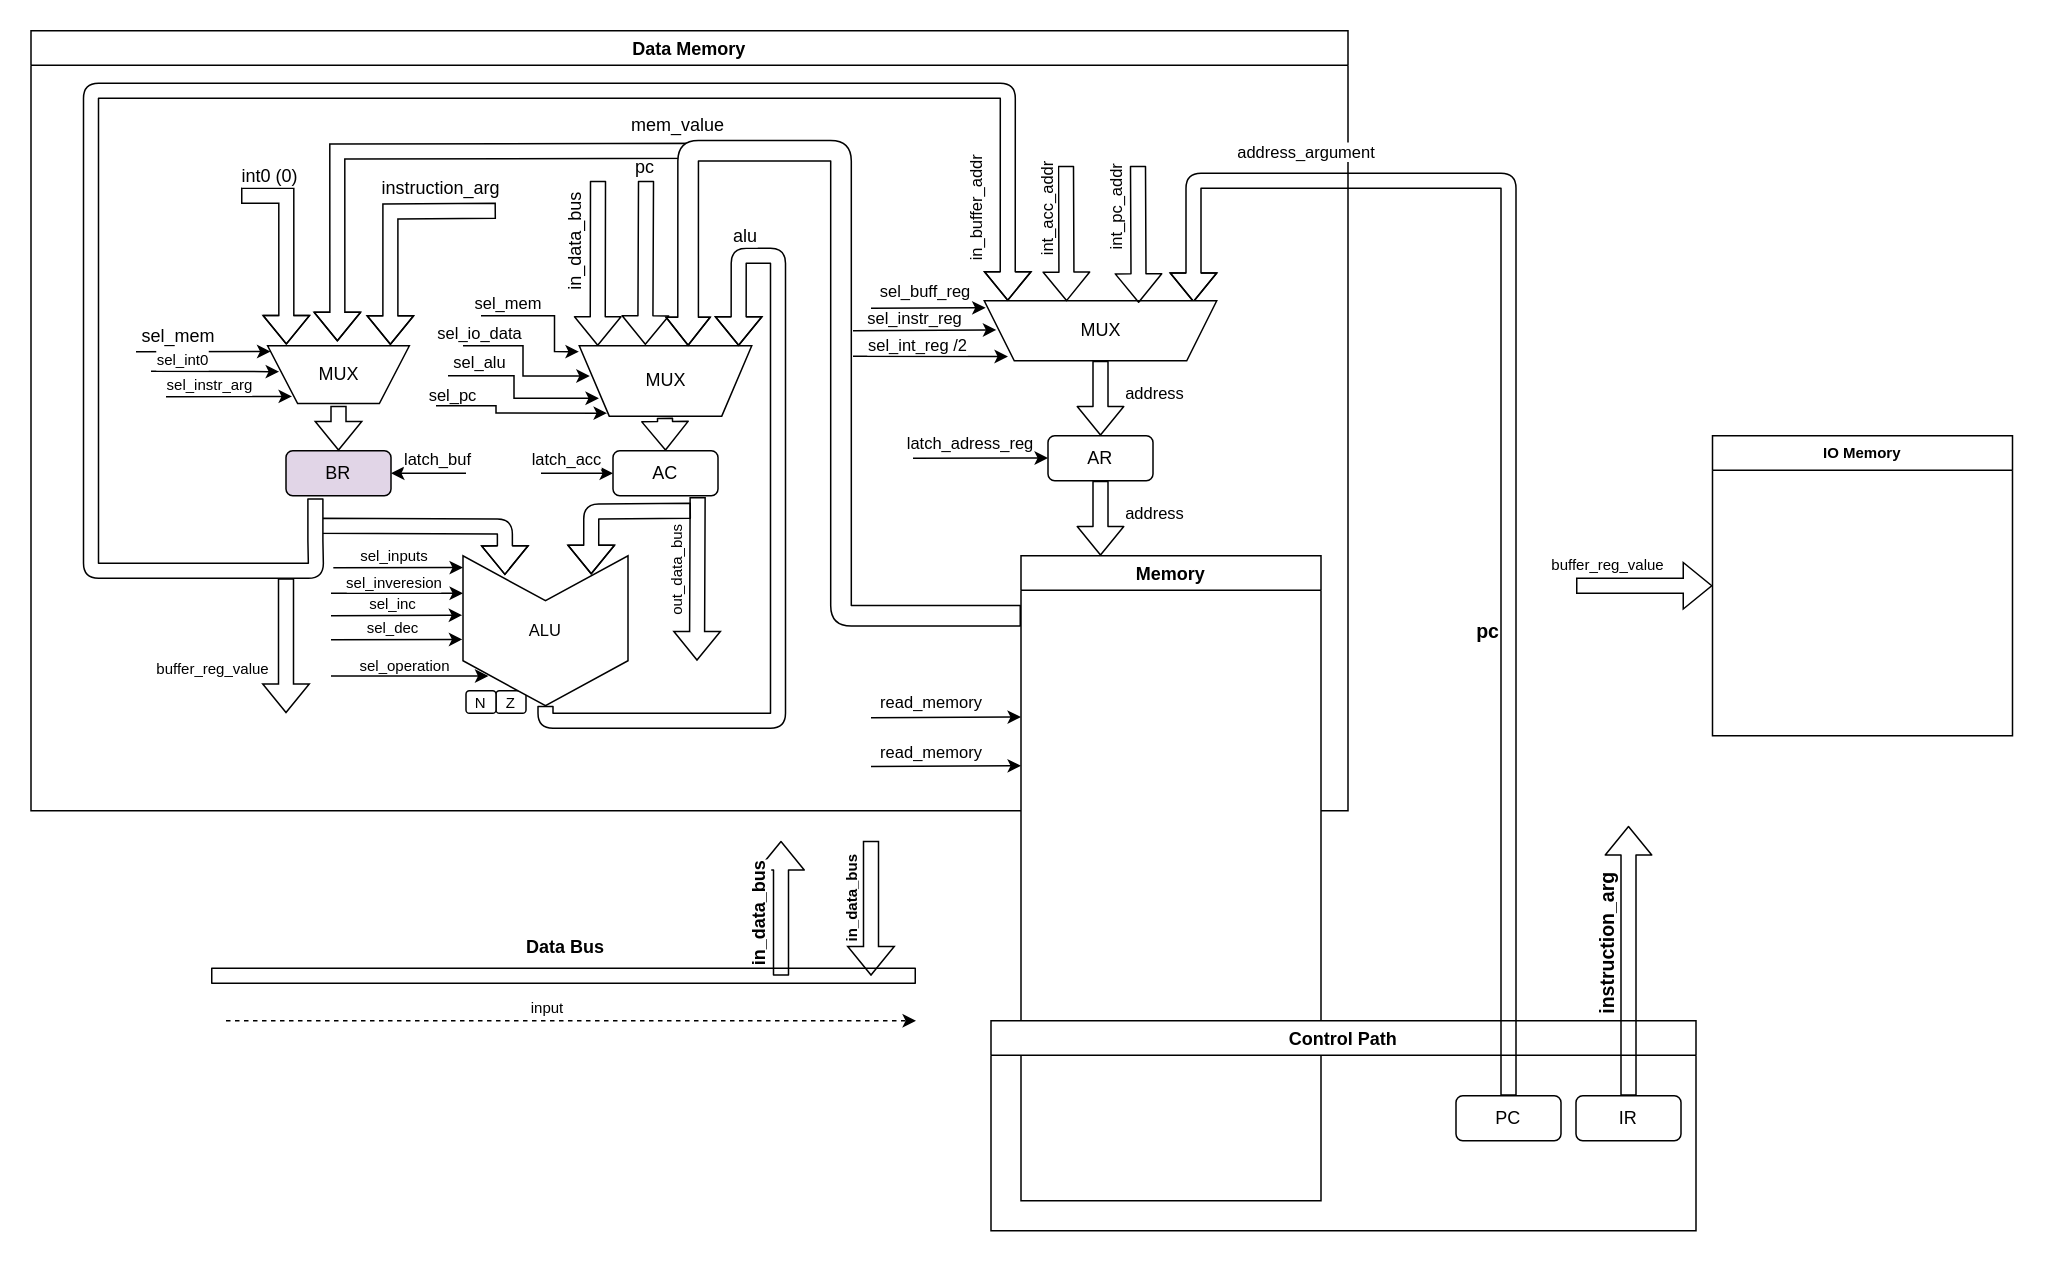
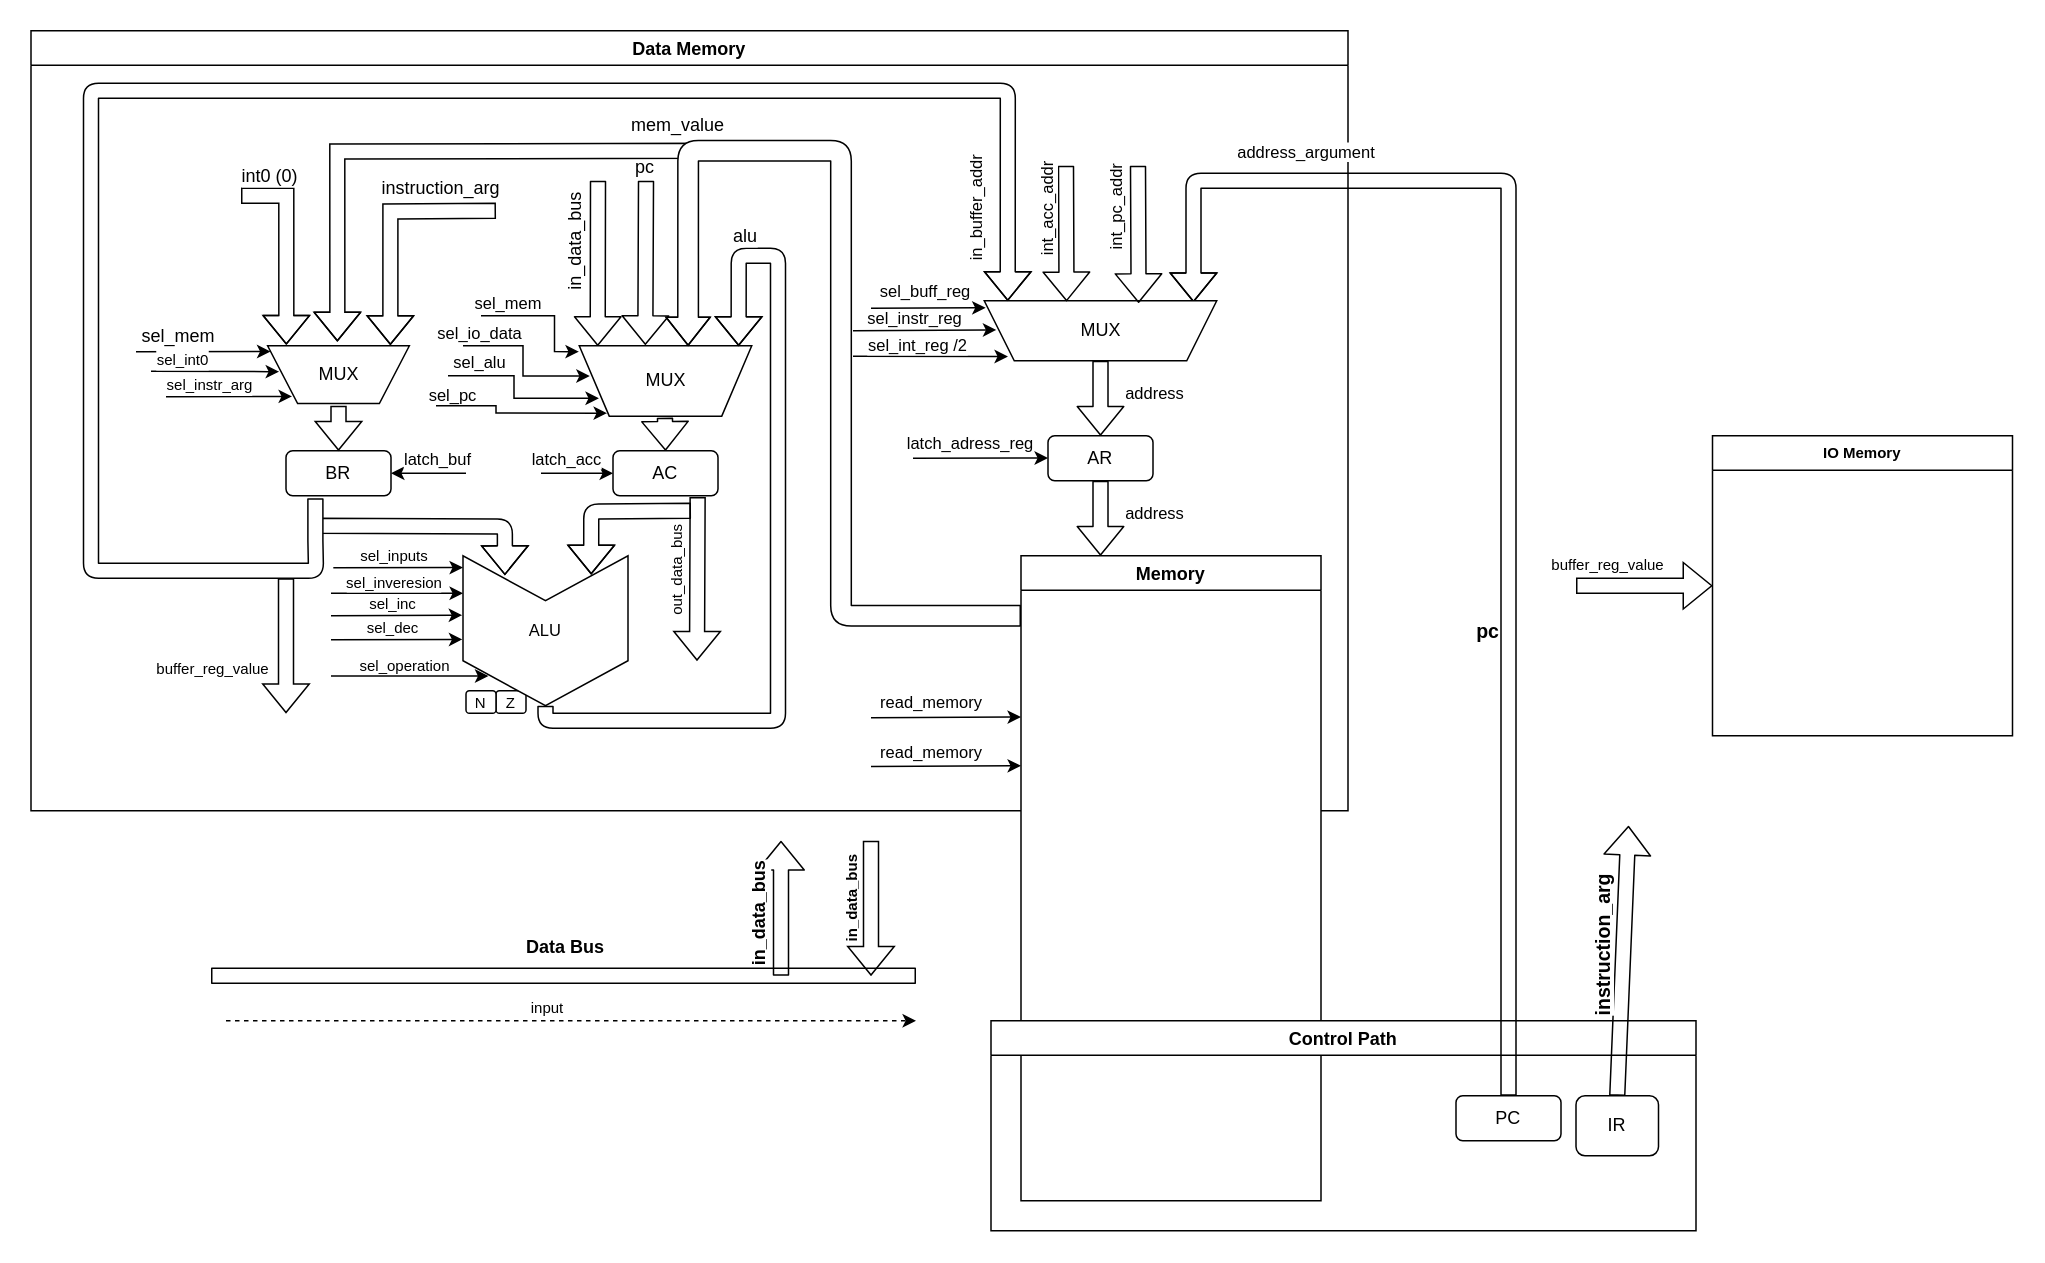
node "BR": fillcolor #e1d5e7 -> #ffffff
node "IR": size 105x45 -> 83x60
